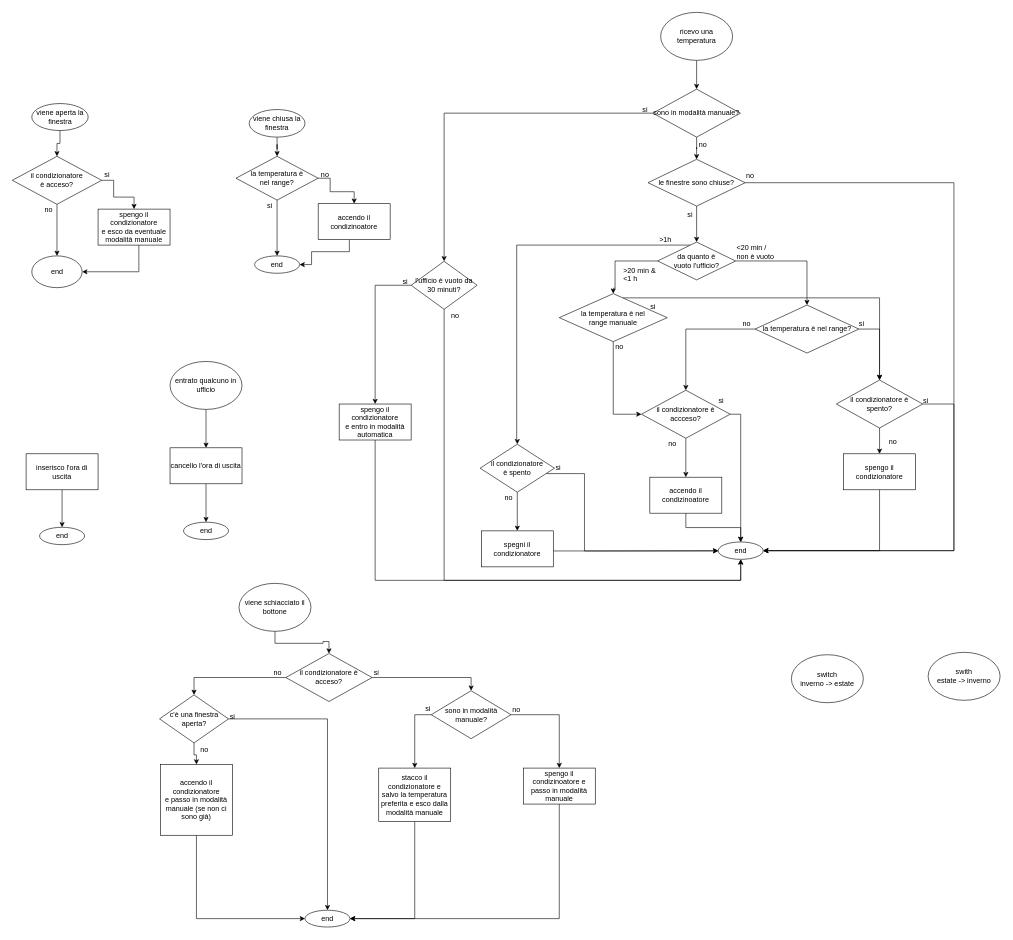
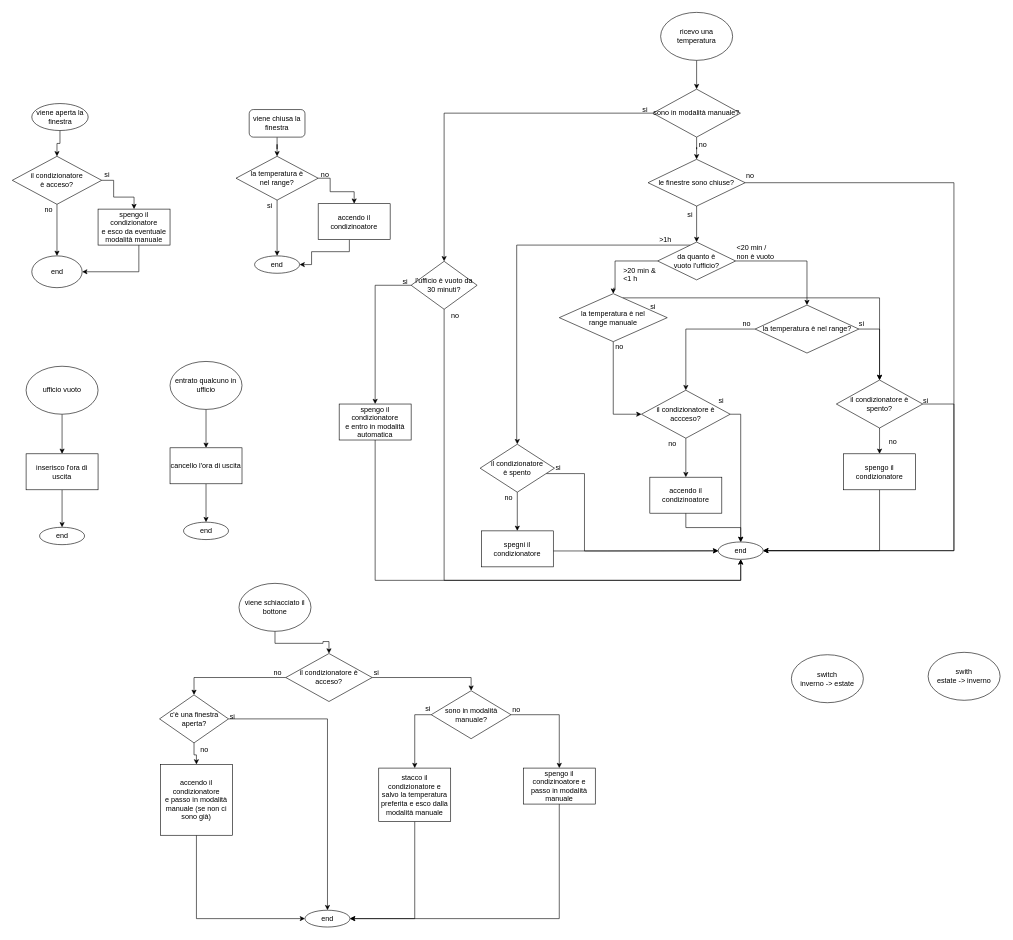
node "viene chiusa la finestra": shape ellipse -> rounded rectangle
node "ufficio vuoto": added
edge "ufficio vuoto" -> "inserisco l'ora di uscita": added
